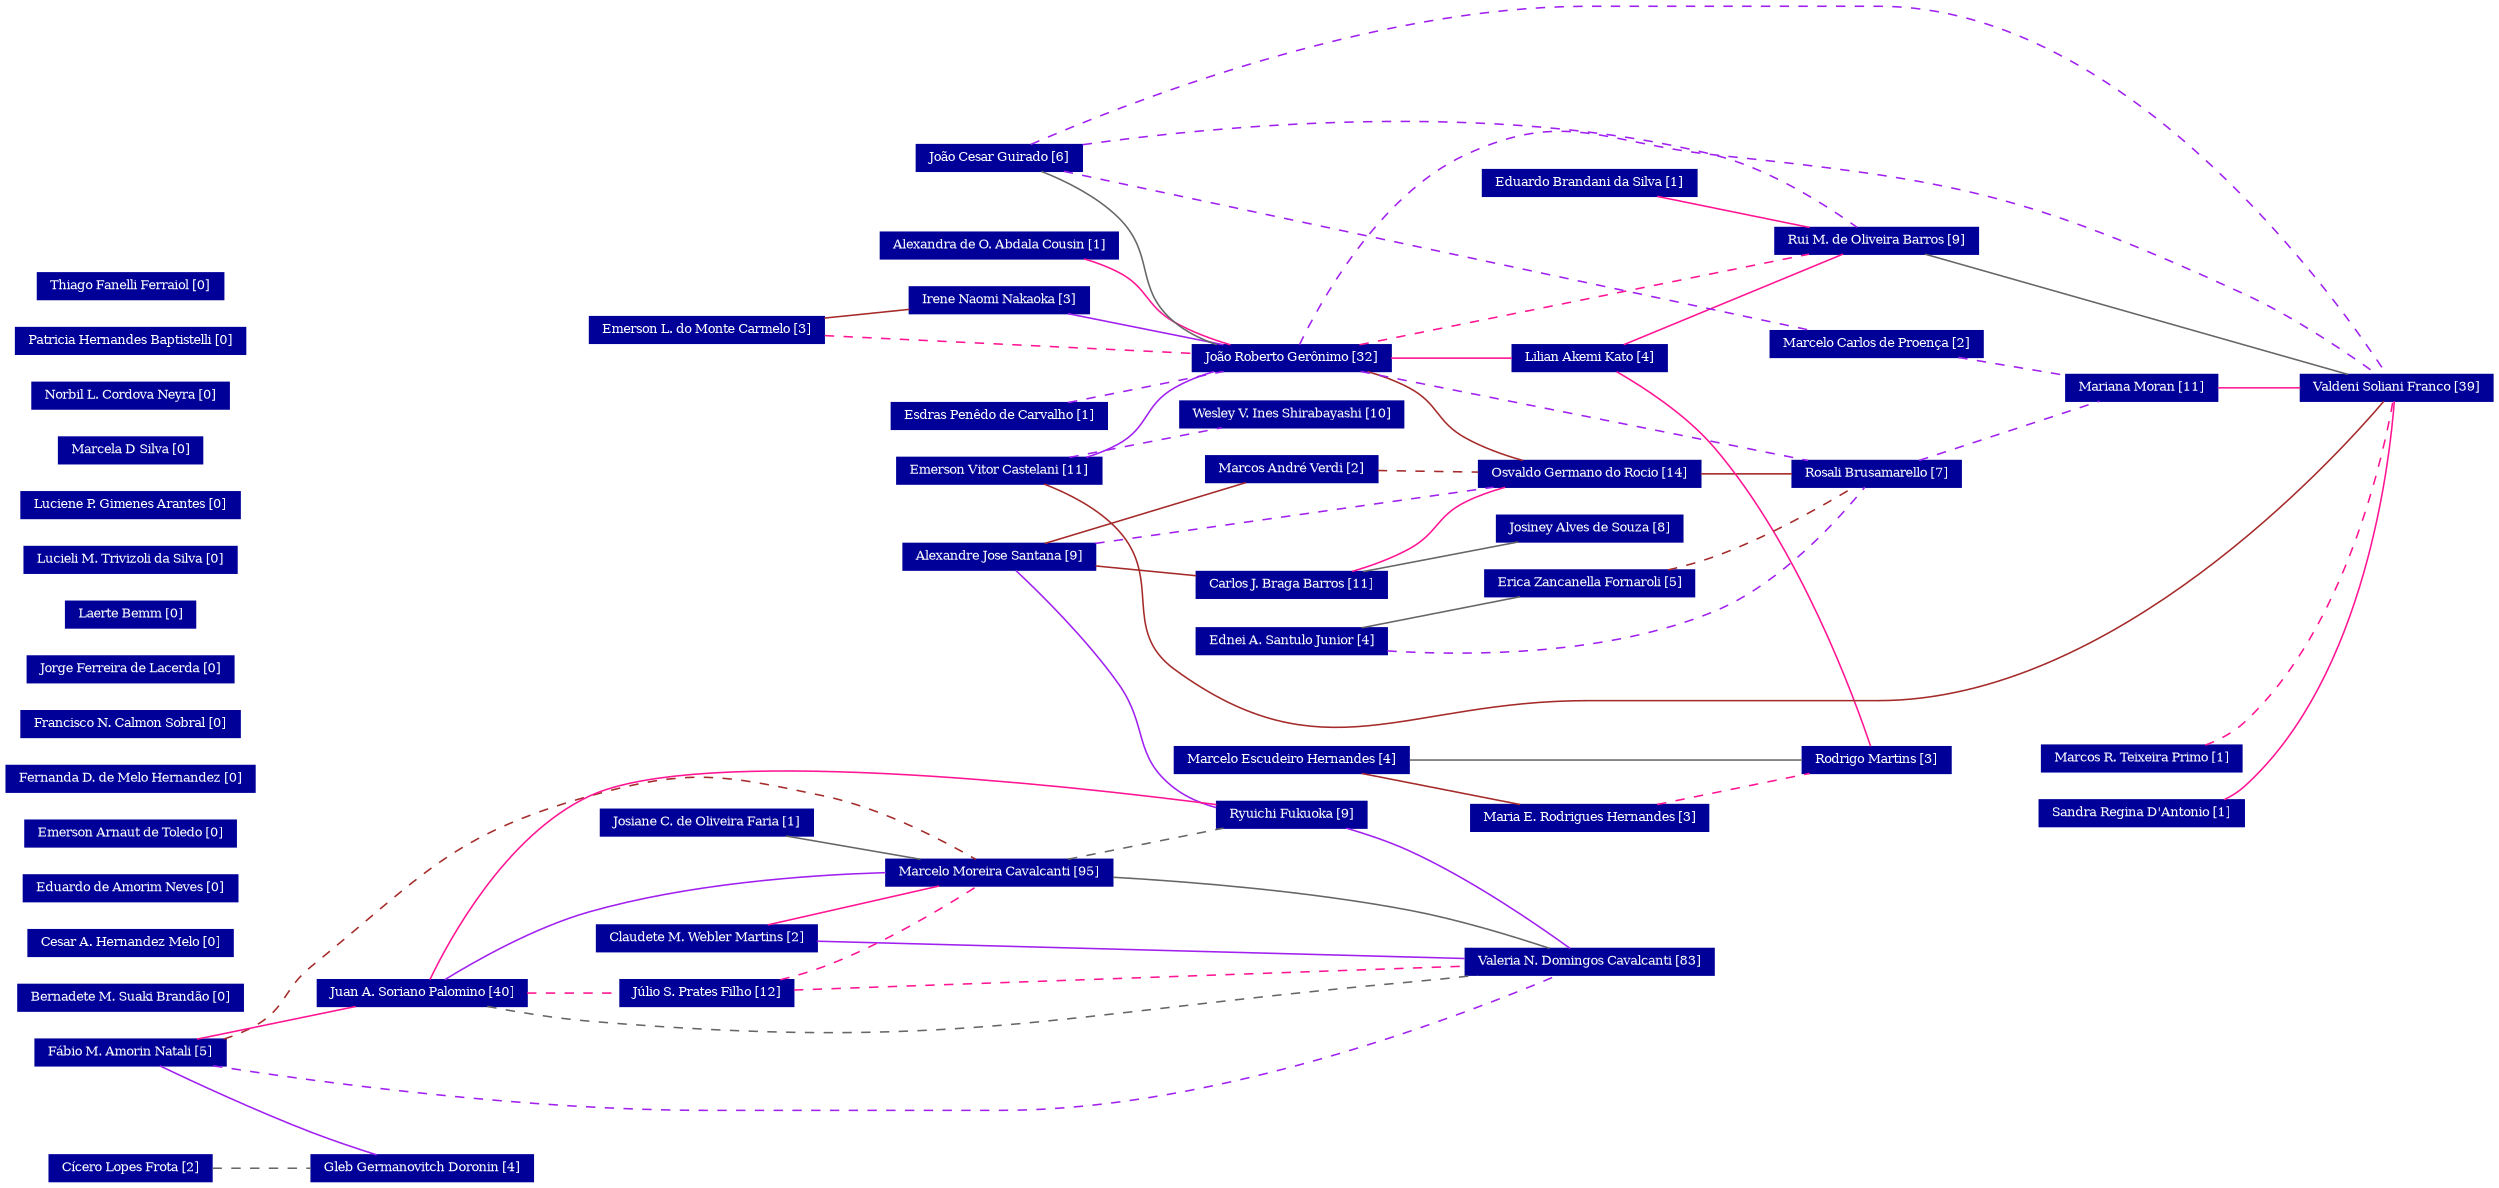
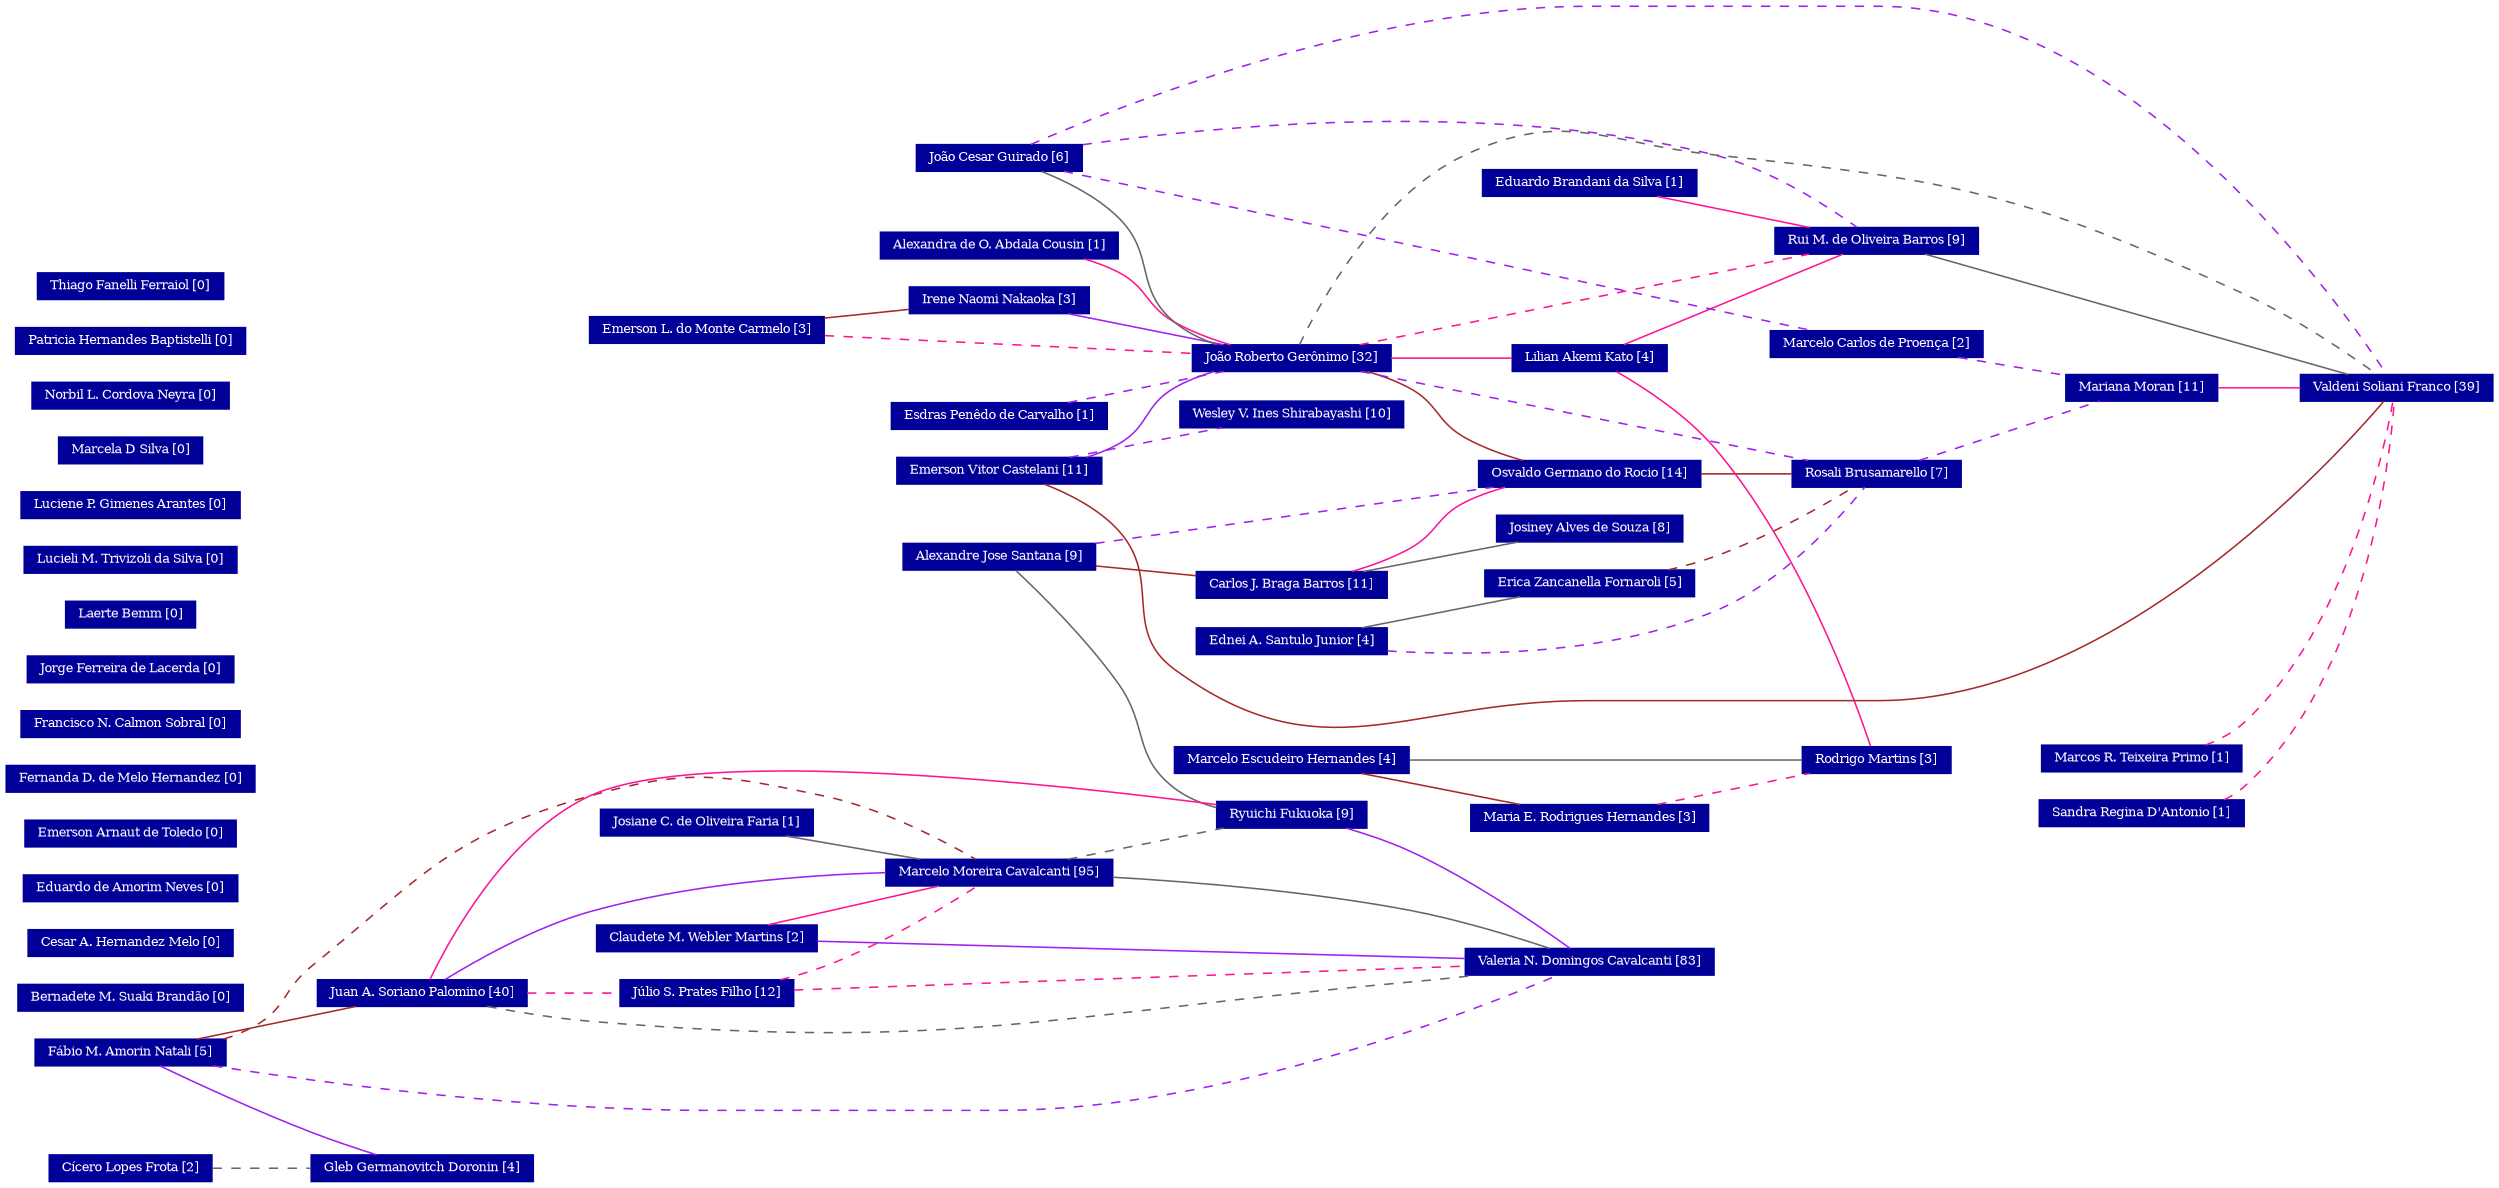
edge "João Roberto Gerônimo [32]" -- "Valdeni Soliani Franco [39]": color purple -> gray40
node "Marcos André Verdi [2]": removed
edge "Valdeni Soliani Franco [39]" -- "Sandra Regina D'Antonio [1]": style solid -> dashed
edge "Alexandre Jose Santana [9]" -- "Ryuichi Fukuoka [9]": color purple -> gray40
edge "Juan A. Soriano Palomino [40]" -- "Fábio M. Amorin Natali [5]": color deeppink -> brown
